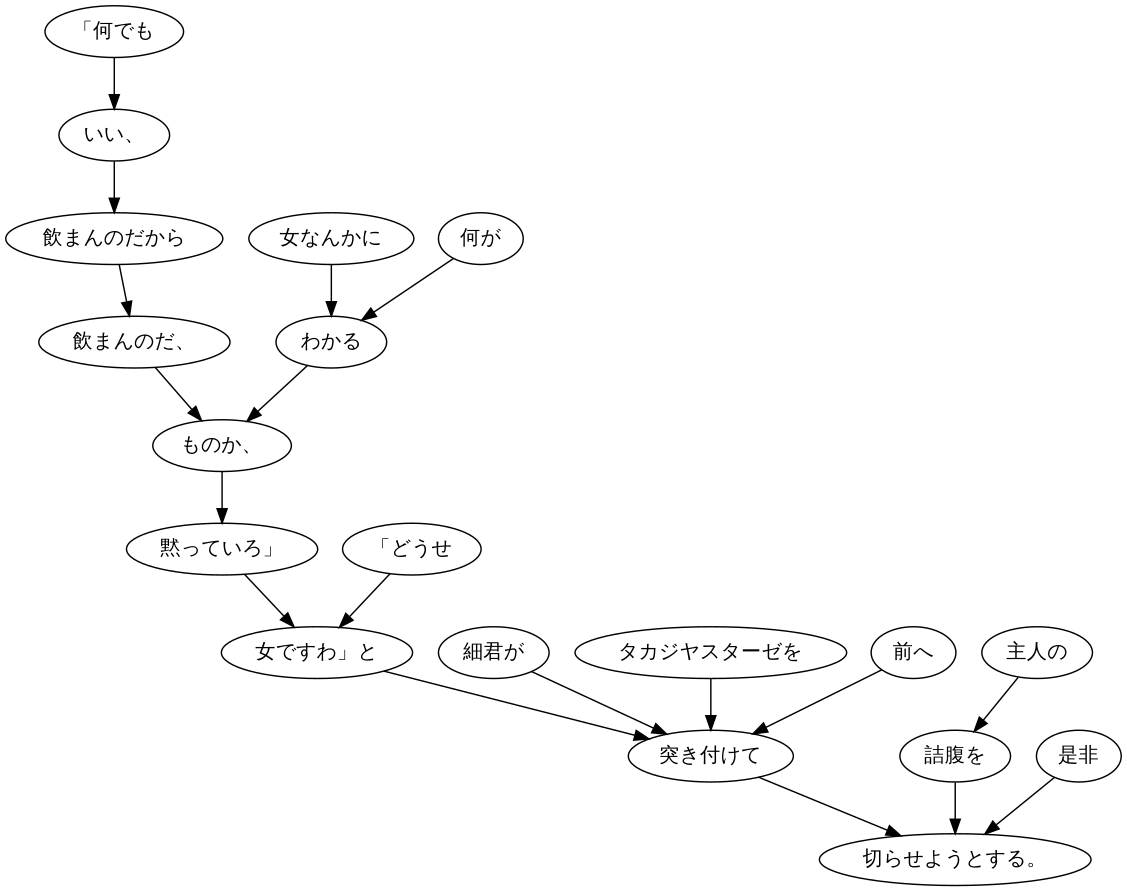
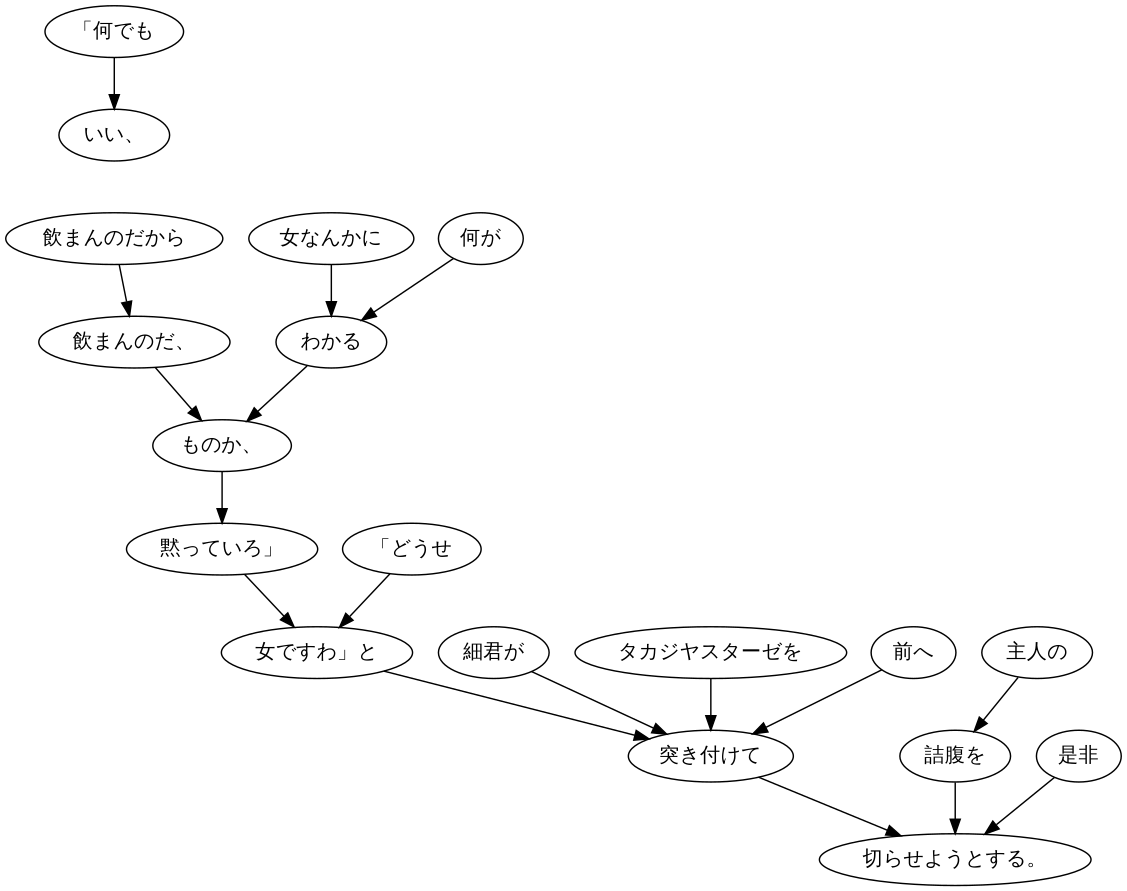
edge "いい、" -> "飲まんのだから": removed
